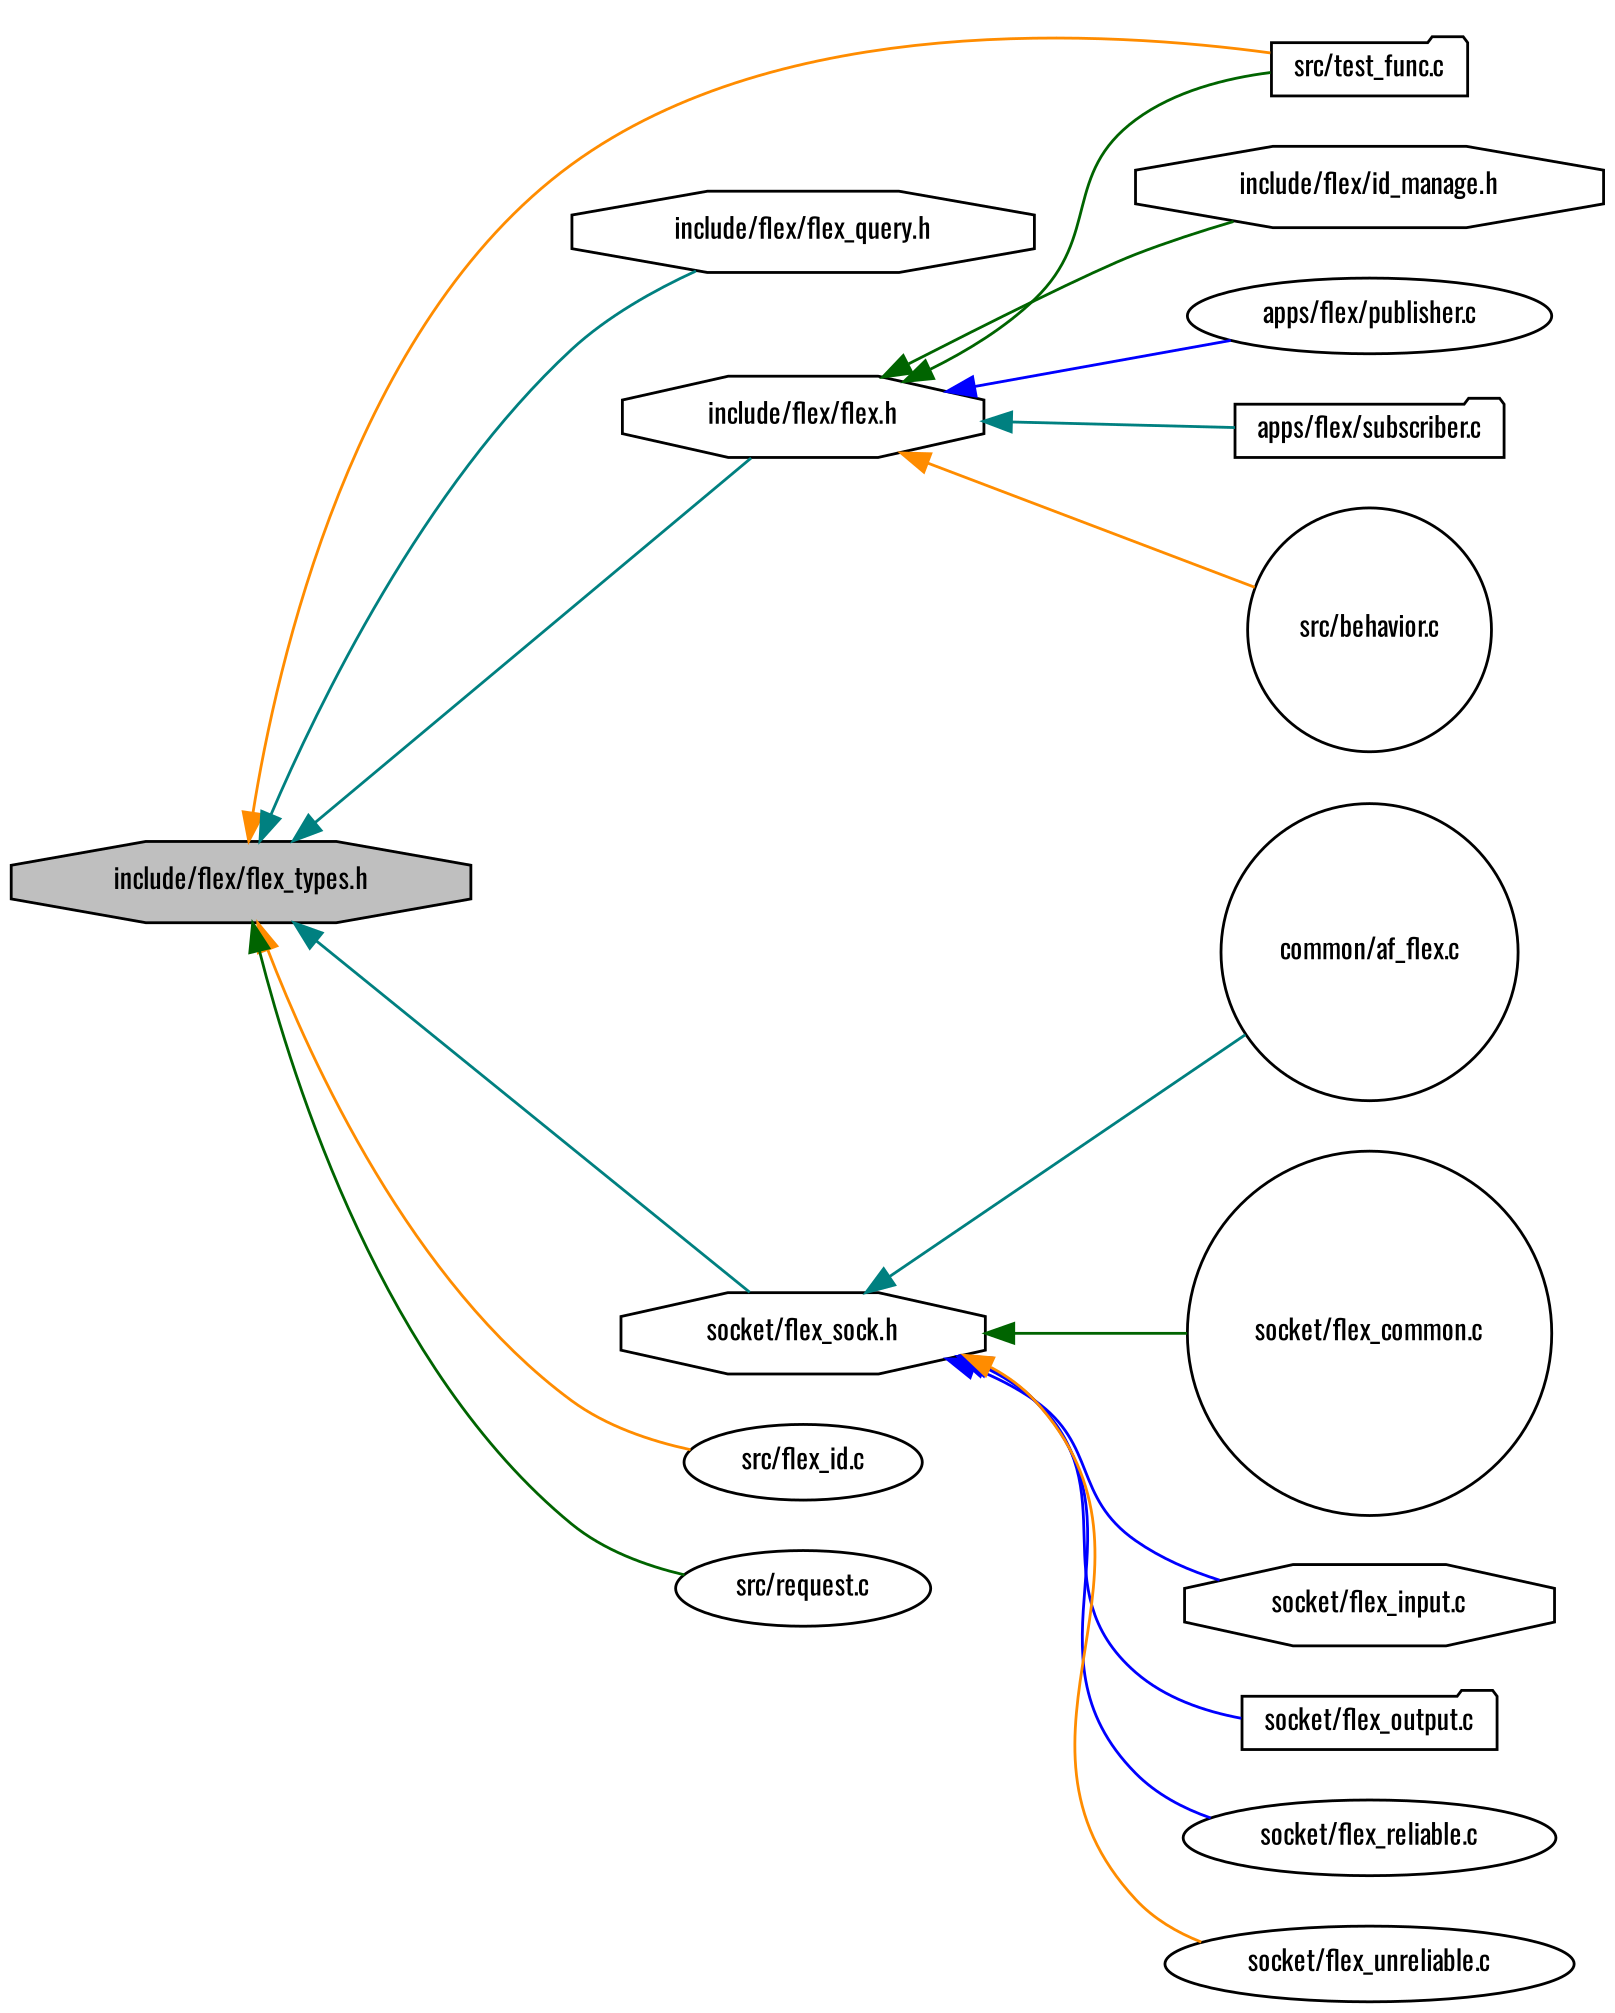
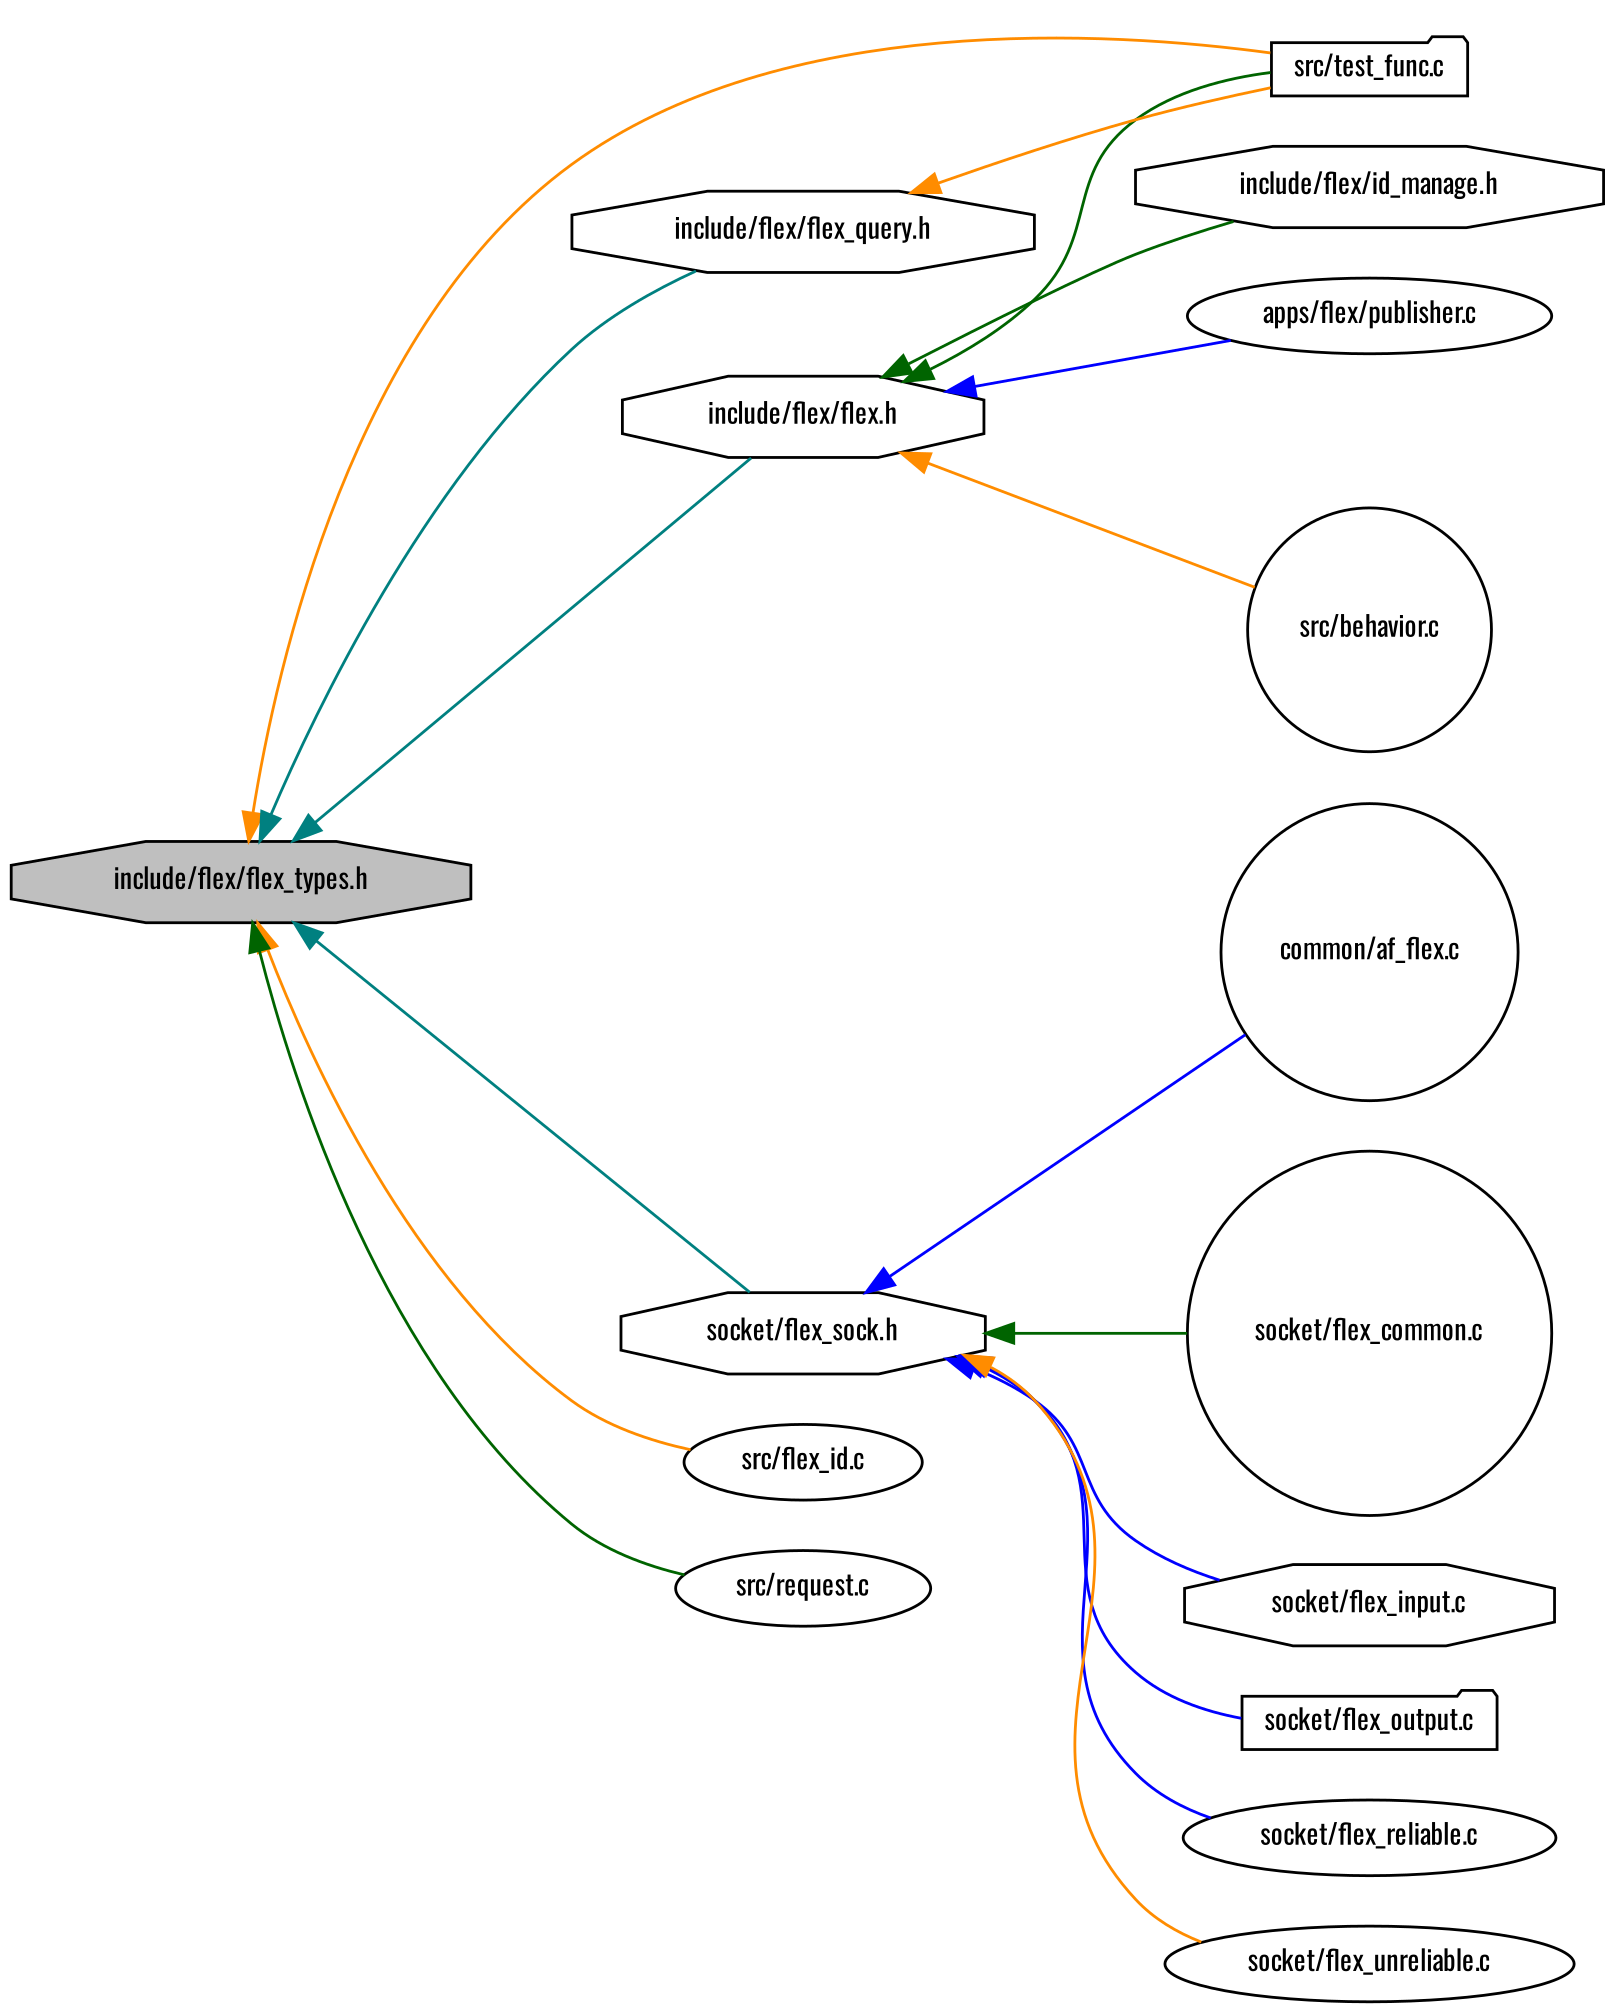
edge "src/test_func.c" -> "include/flex/flex_query.h": added
node "apps/flex/subscriber.c": removed
edge "common/af_flex.c" -> "socket/flex_sock.h": color teal -> blue
